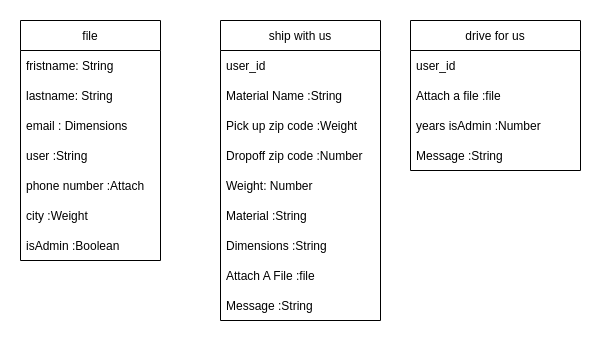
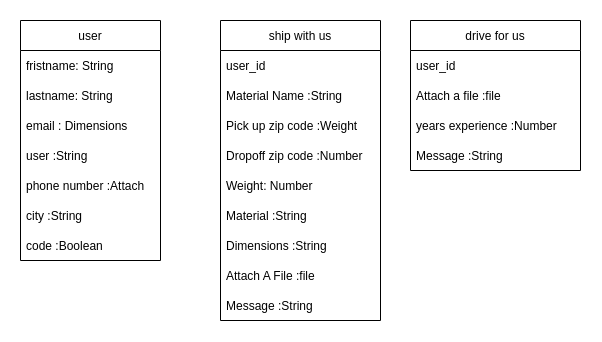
node "file": label "file" -> "user"
node "years isAdmin :Number": label "years isAdmin :Number" -> "years experience :Number"
node "city :Weight": label "city :Weight" -> "city :String"
node "isAdmin :Boolean": label "isAdmin :Boolean" -> "code :Boolean"
